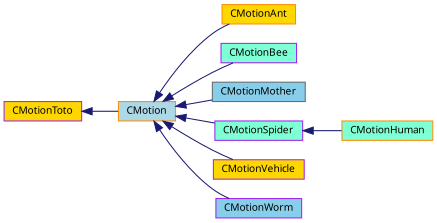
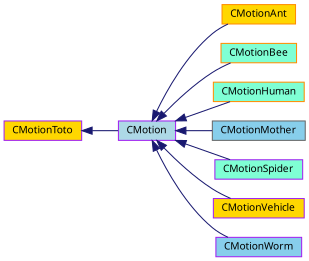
node "CMotionBee": color purple -> darkorange
node "CMotion": color darkorange -> purple
edge "CMotionHuman" -> "CMotionSpider": now "CMotionHuman" -> "CMotion"
